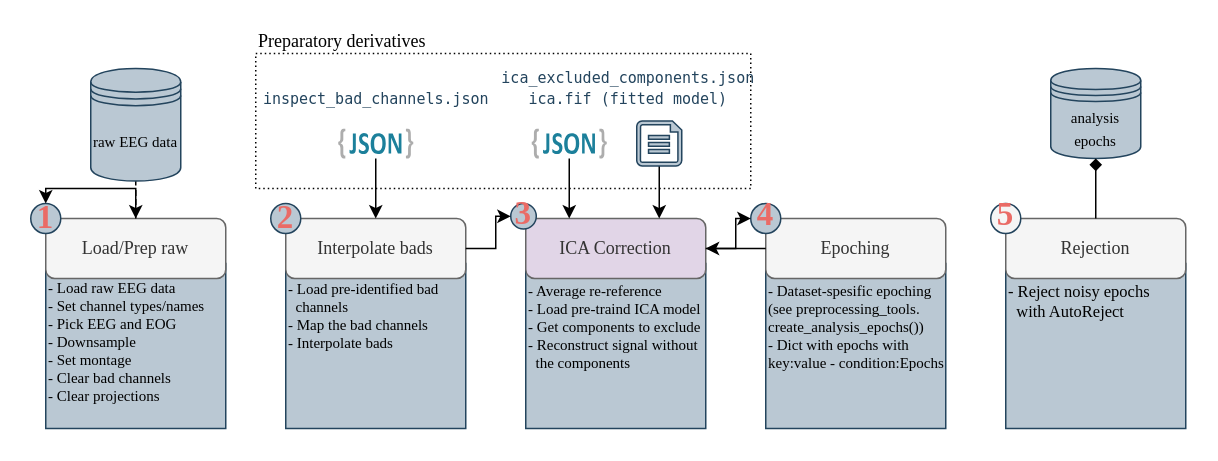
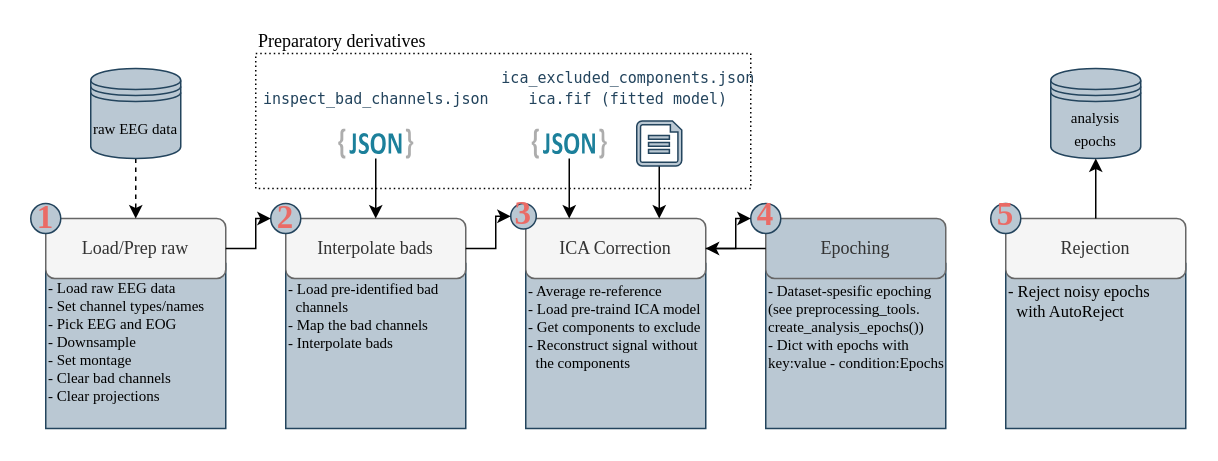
node "raw EEG data": size 90x113 -> 90x90
edge "Rejection" -> "analysis epochs": arrowhead diamond -> classic
edge "Load/Prep raw" -> "1": now "Load/Prep raw" -> "2"
node "5": fillcolor #f5f5f5 -> #bac8d3
node "ICA Correction": fillcolor #e1d5e7 -> #f5f5f5
node "Epoching": fillcolor #f5f5f5 -> #bac8d3
